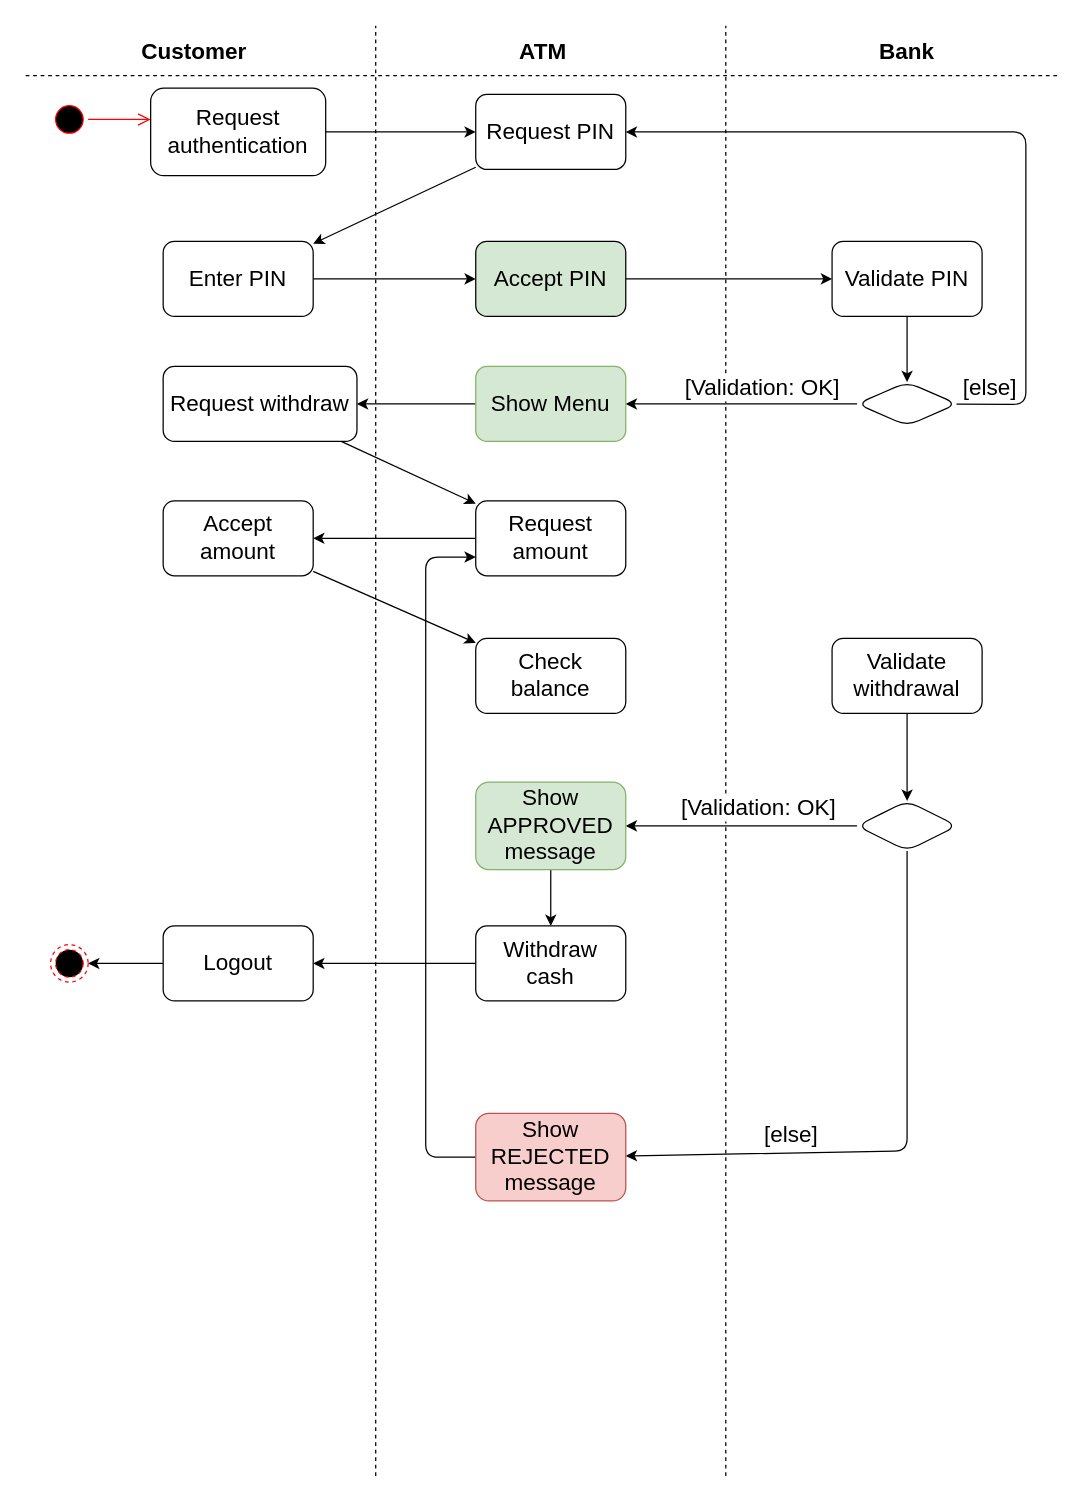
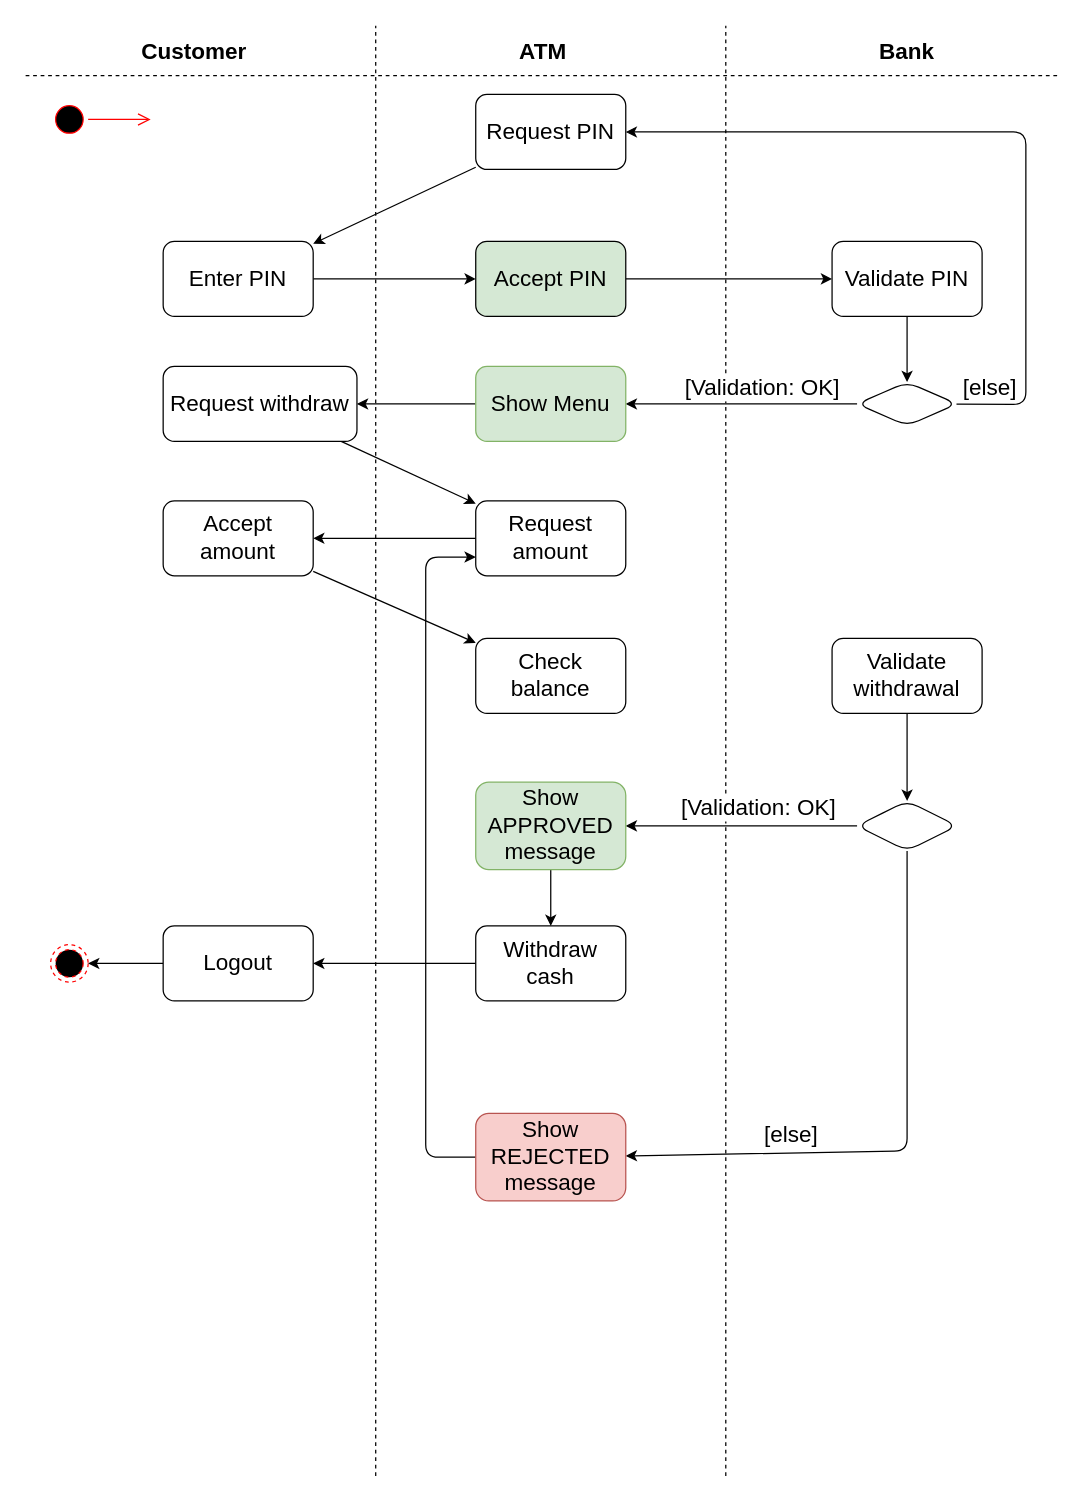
node "Request authentication": removed
edge "Request authentication" -> "Request PIN": removed
